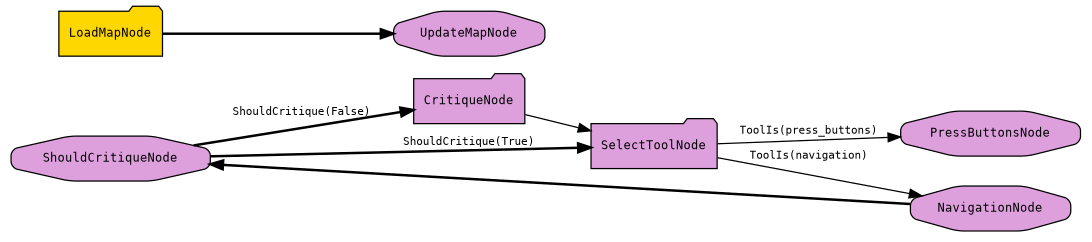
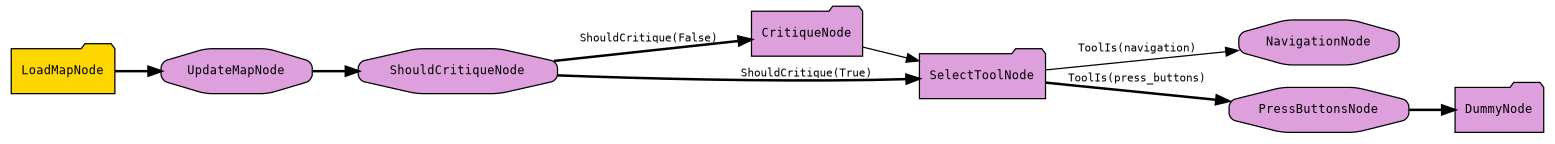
node "DummyNode": added
edge "SelectToolNode" -> "PressButtonsNode": style solid -> bold
edge "NavigationNode" -> "ShouldCritiqueNode": now "UpdateMapNode" -> "ShouldCritiqueNode"
